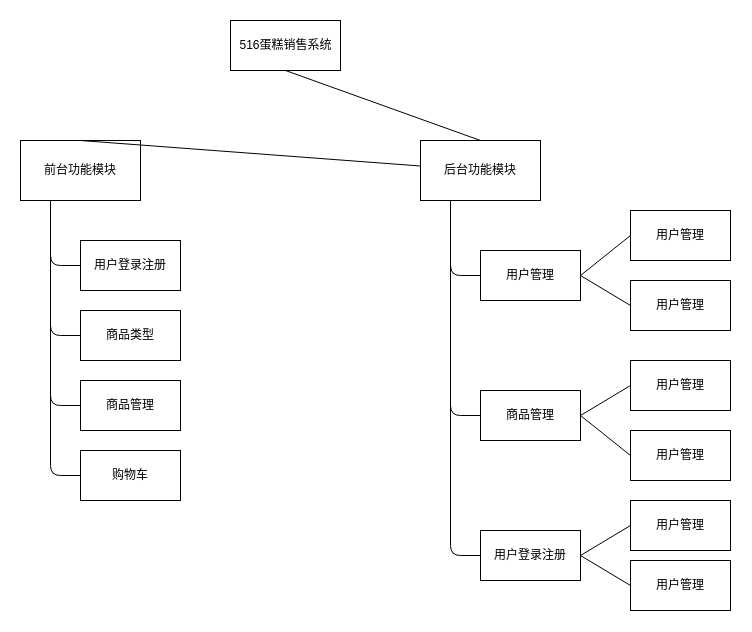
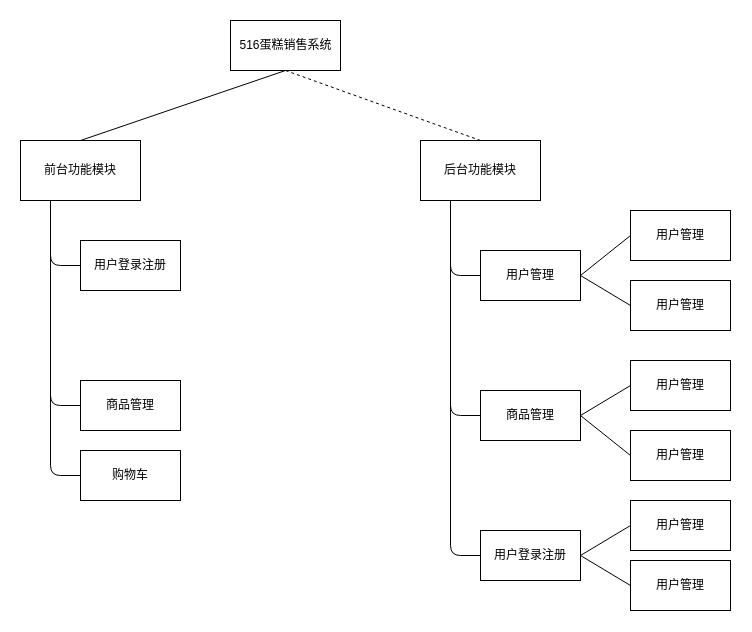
edge "516蛋糕销售系统" -- "后台功能模块": style solid -> dashed
edge "前台功能模块" -- "后台功能模块": now "前台功能模块" -- "516蛋糕销售系统"
edge "前台功能模块" -- "商品类型": removed
node "商品类型": removed
